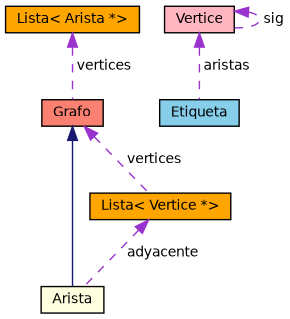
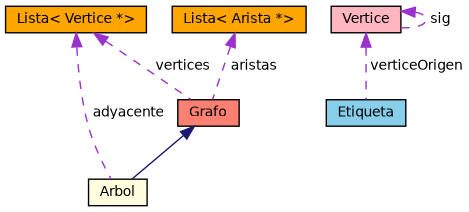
edge "Grafo" -> "Lista< Arista *>": label " vertices" -> " aristas"
edge "Etiqueta" -> "Vertice": label " aristas" -> " verticeOrigen"
edge "Lista< Vertice *>" -> "Grafo": reversed
node "Arista": label "Arista" -> "Arbol"
